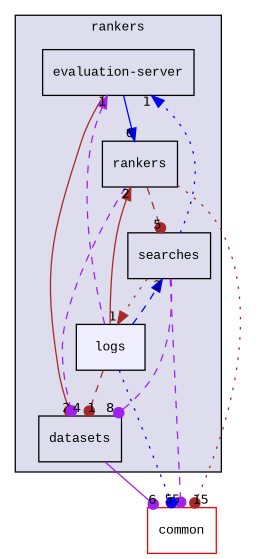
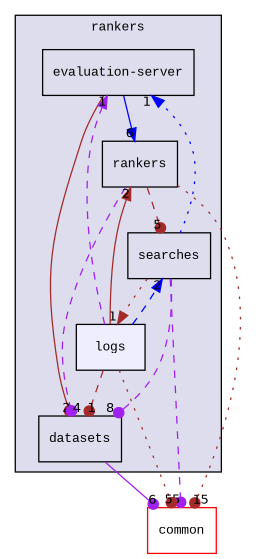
edge "logs" -> "common": color blue -> brown
